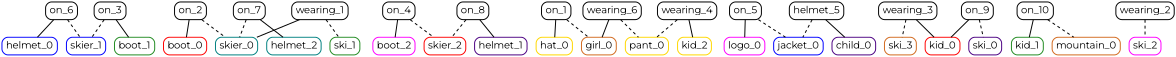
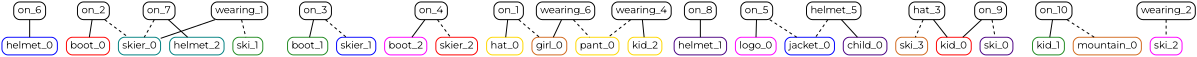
node "wearing_3": label "wearing_3" -> "hat_3"
edge "on_6" -- "skier_1": removed
edge "on_8" -- "skier_2": removed
